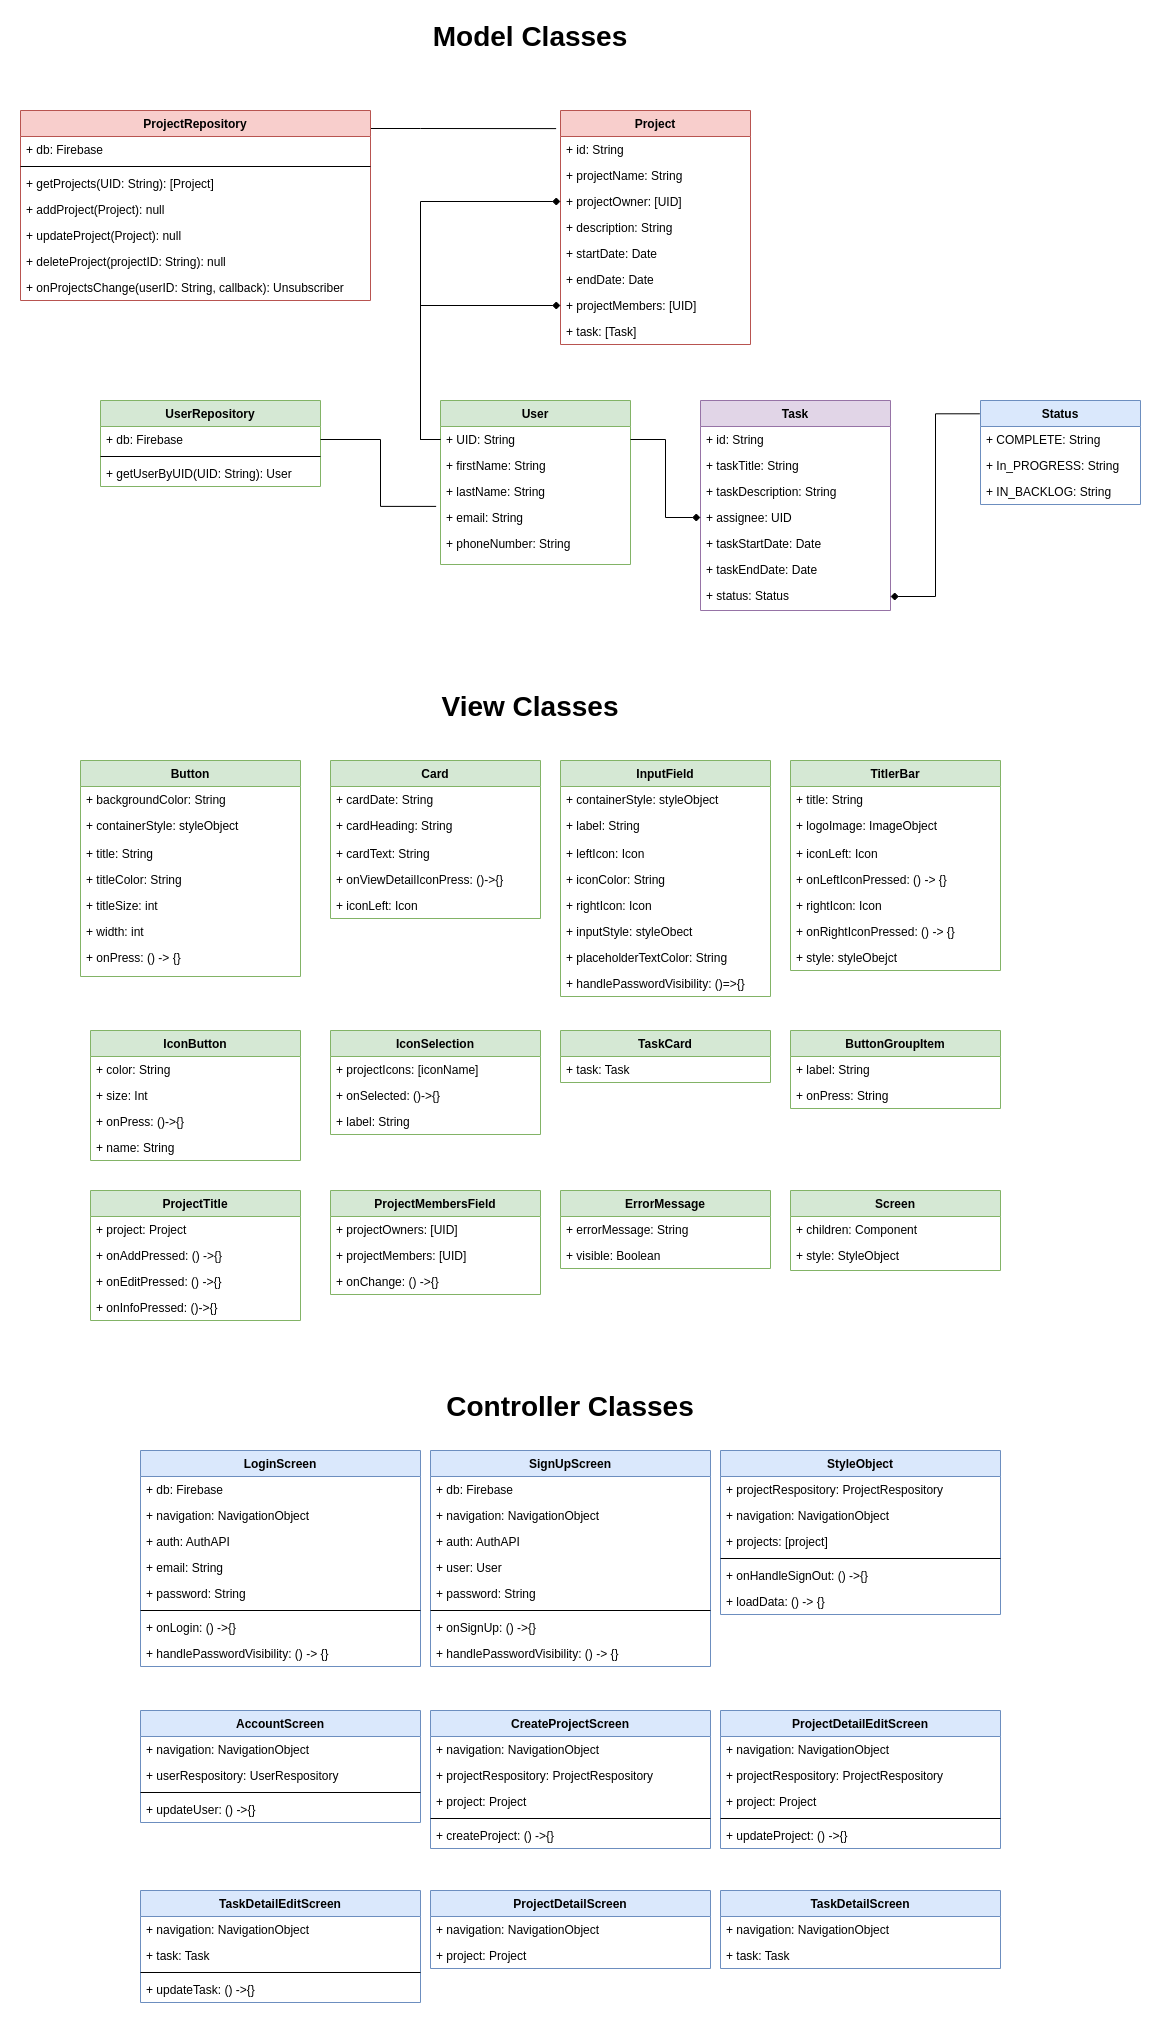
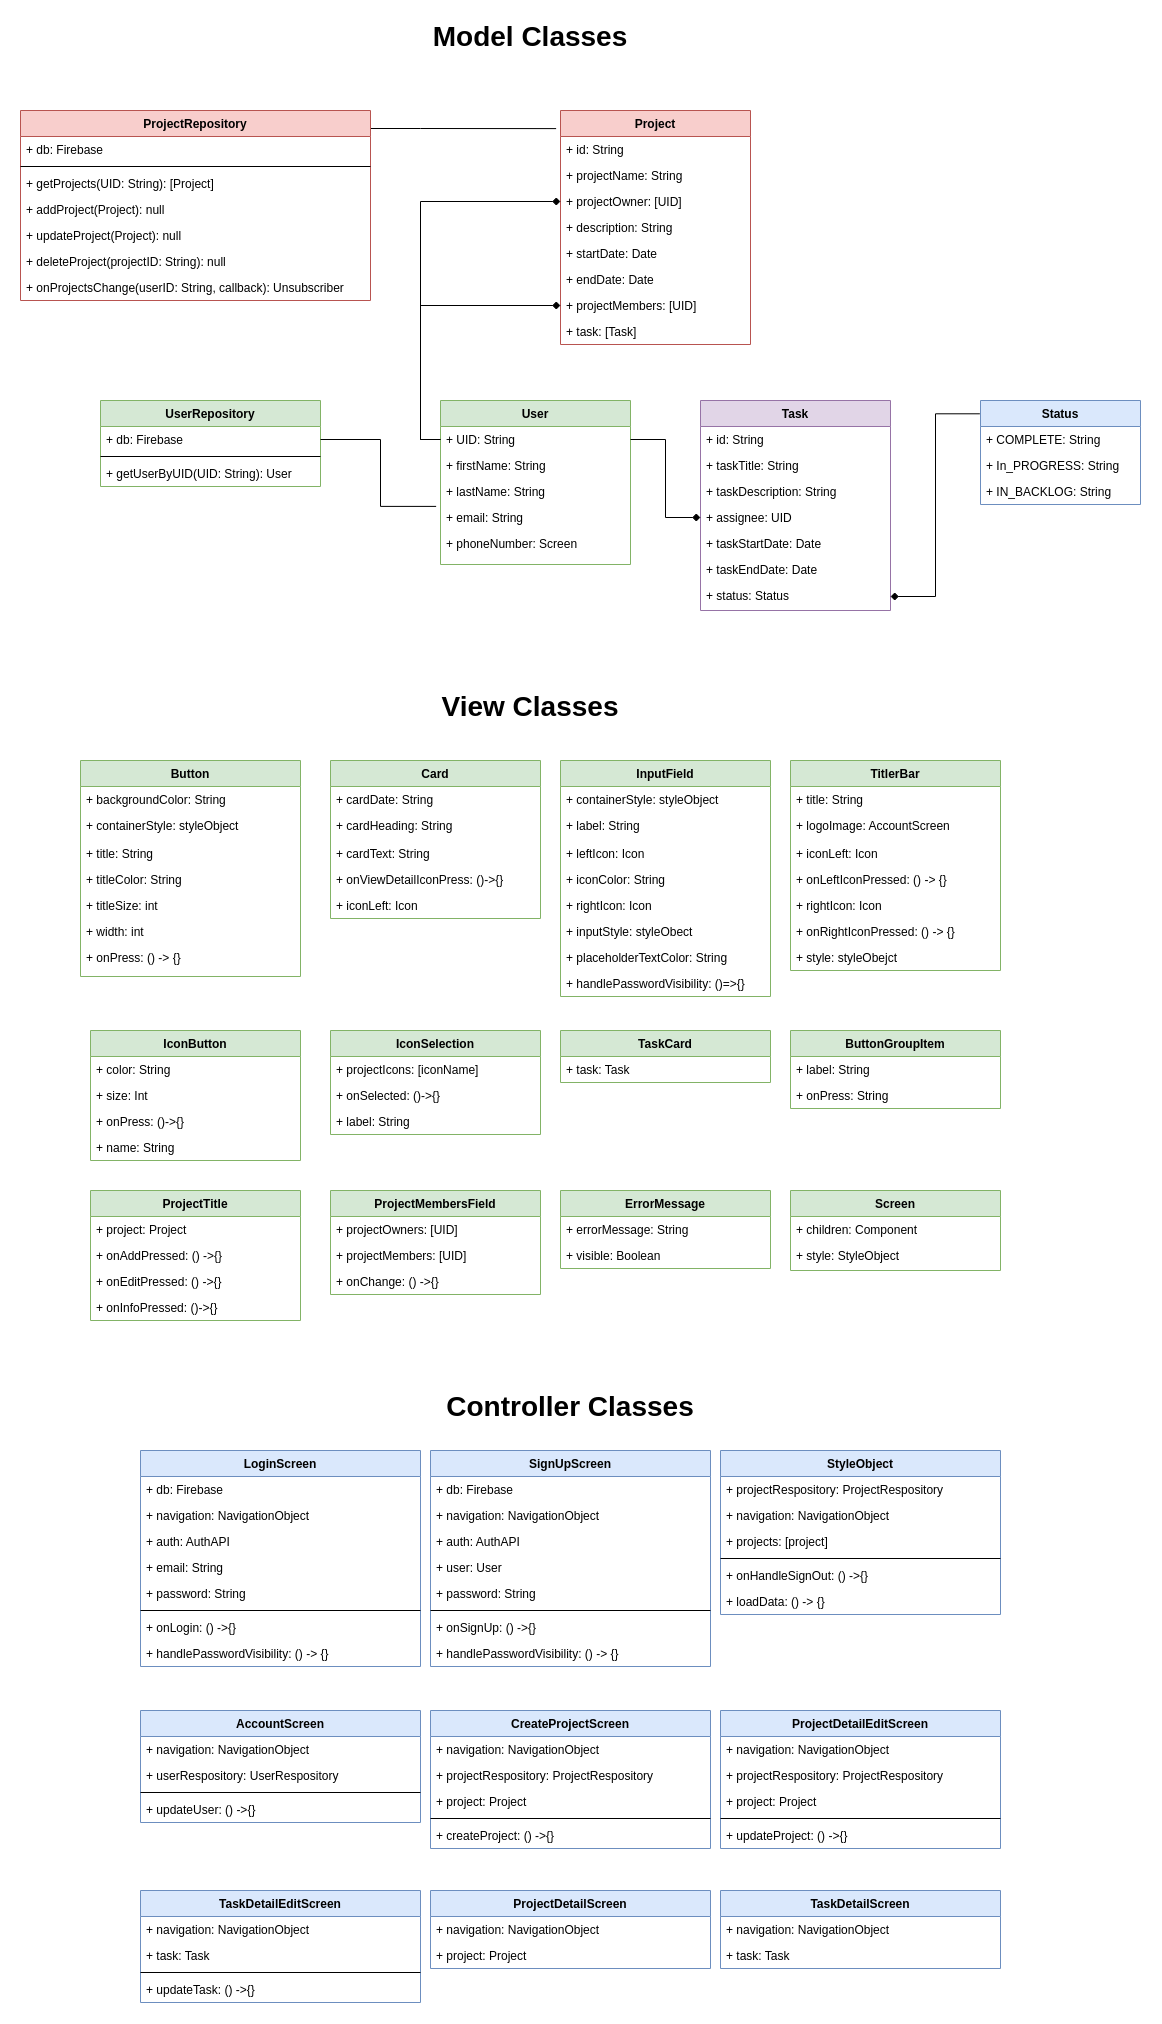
node "+ phoneNumber: String": label "+ phoneNumber: String" -> "+ phoneNumber: Screen"
node "+ logoImage: ImageObject": label "+ logoImage: ImageObject" -> "+ logoImage: AccountScreen"
